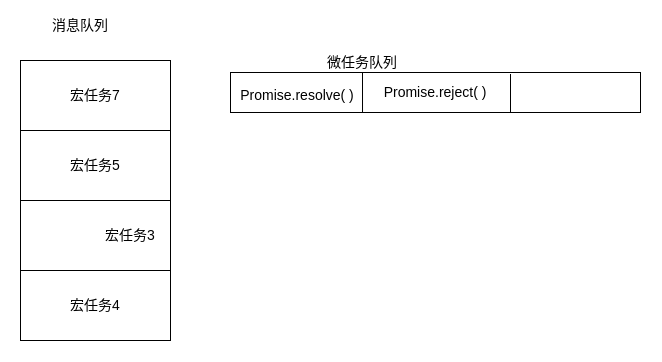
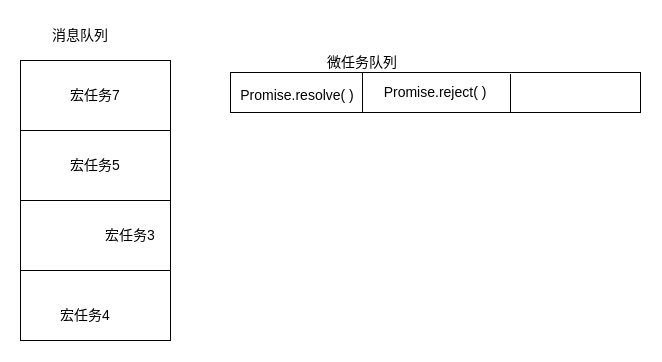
node "消息队列": moved (81, 26) -> (81, 36)
node "宏任务4": moved (96, 306) -> (86, 316)
